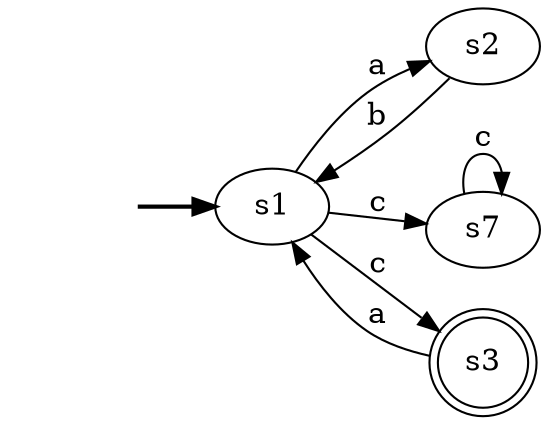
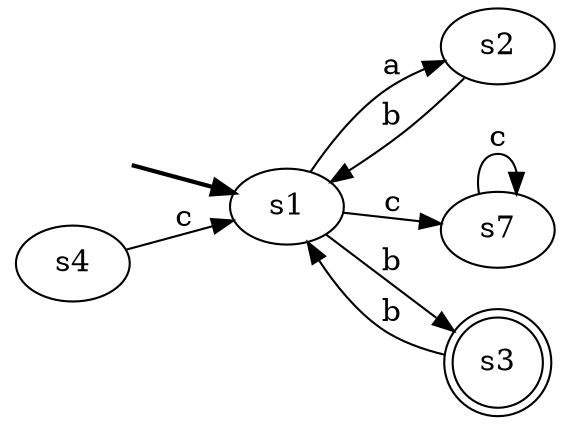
node "s4": added
edge "s1" -> "s3": label "c" -> "b"
edge "s3" -> "s1": label "a" -> "b"
